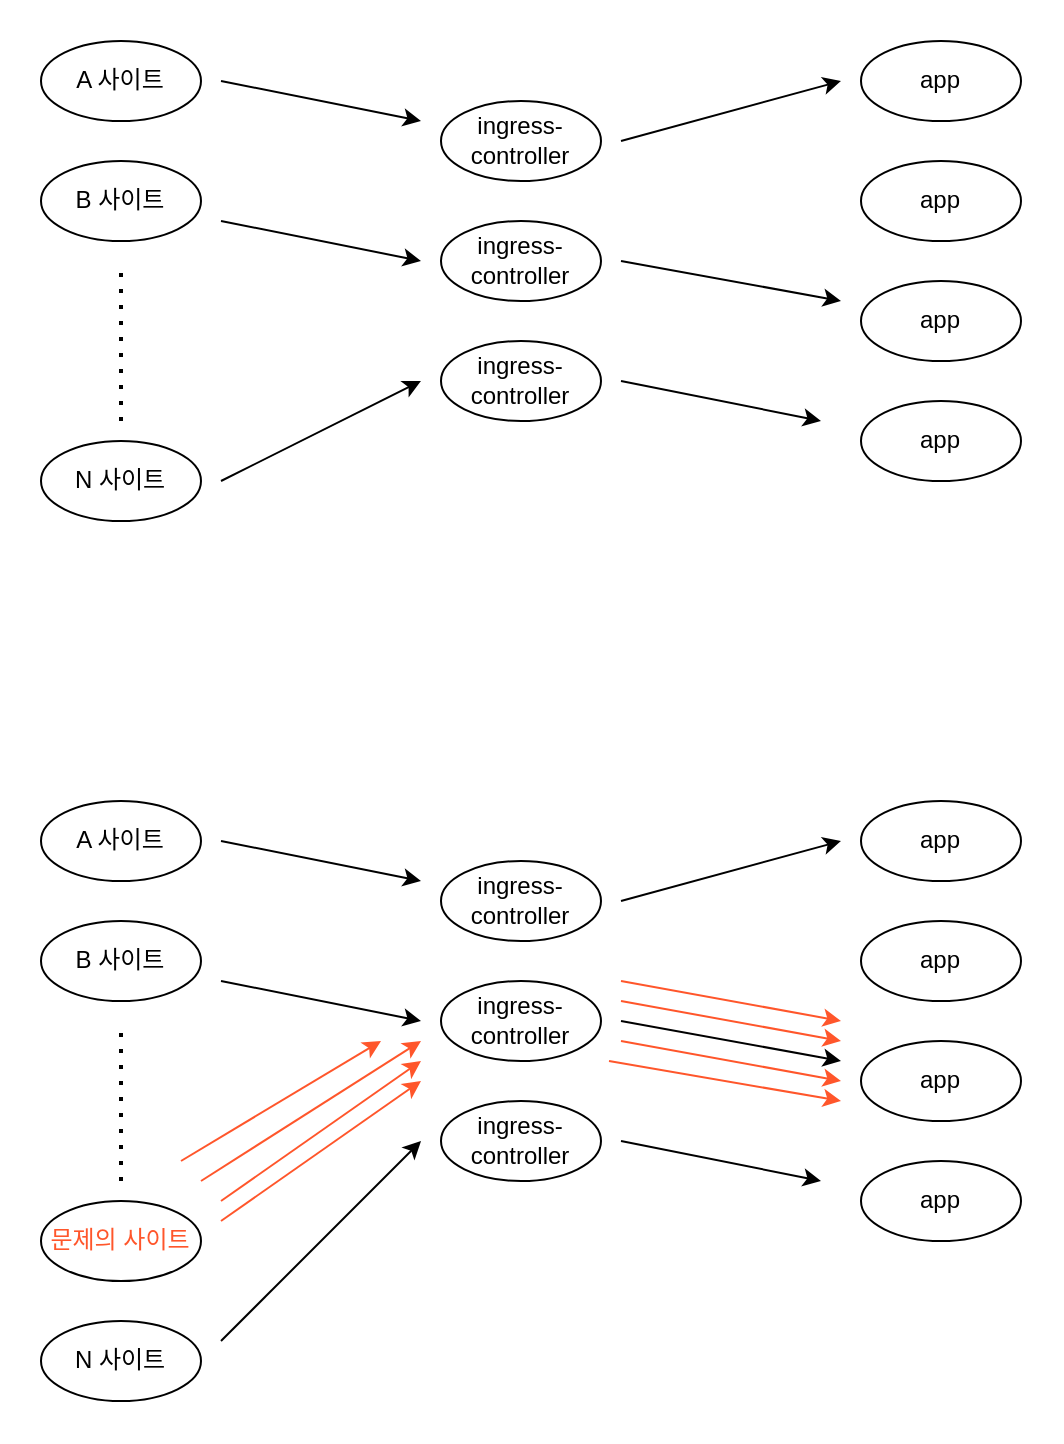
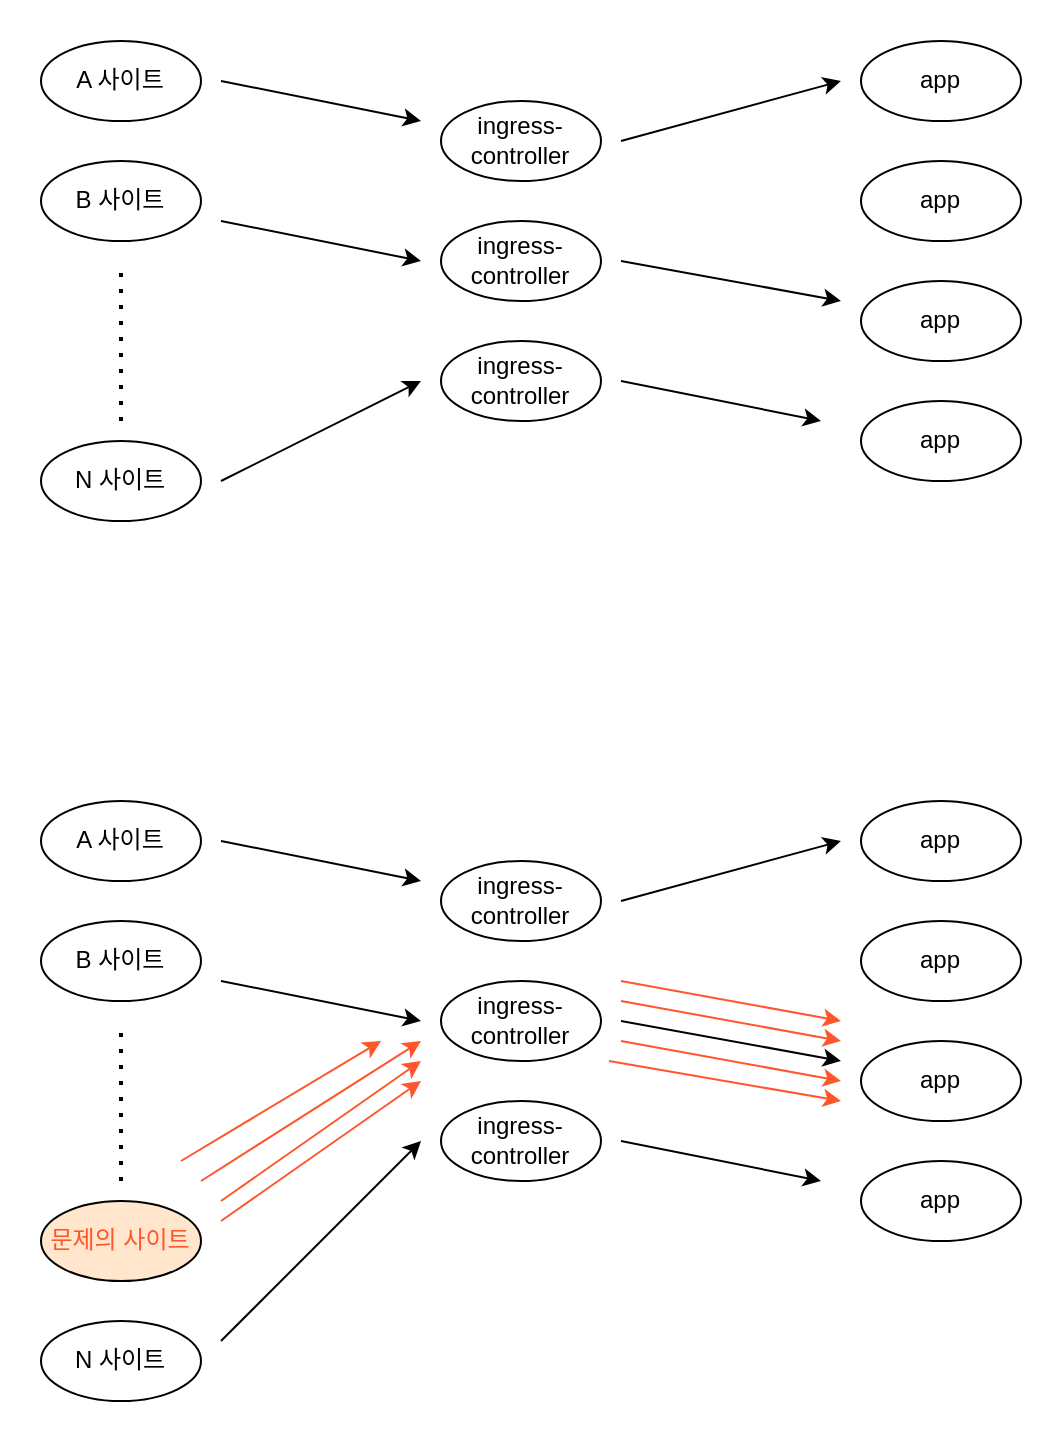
node "문제의 사이트": fillcolor #ffffff -> #ffe6cc
